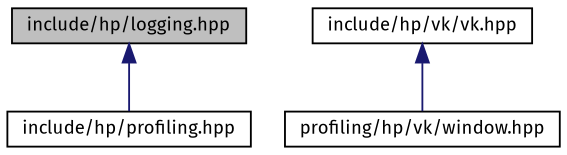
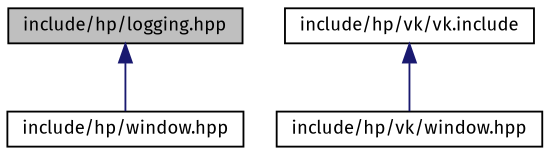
node "include/hp/vk/vk.hpp": label "include/hp/vk/vk.hpp" -> "include/hp/vk/vk.include"
node "include/hp/profiling.hpp": label "include/hp/profiling.hpp" -> "include/hp/window.hpp"
node "profiling/hp/vk/window.hpp": label "profiling/hp/vk/window.hpp" -> "include/hp/vk/window.hpp"
